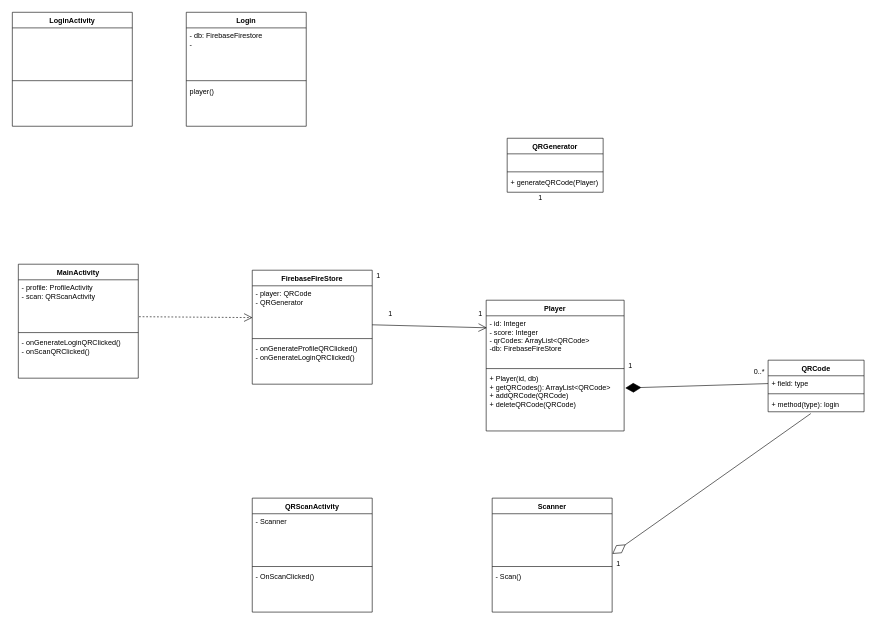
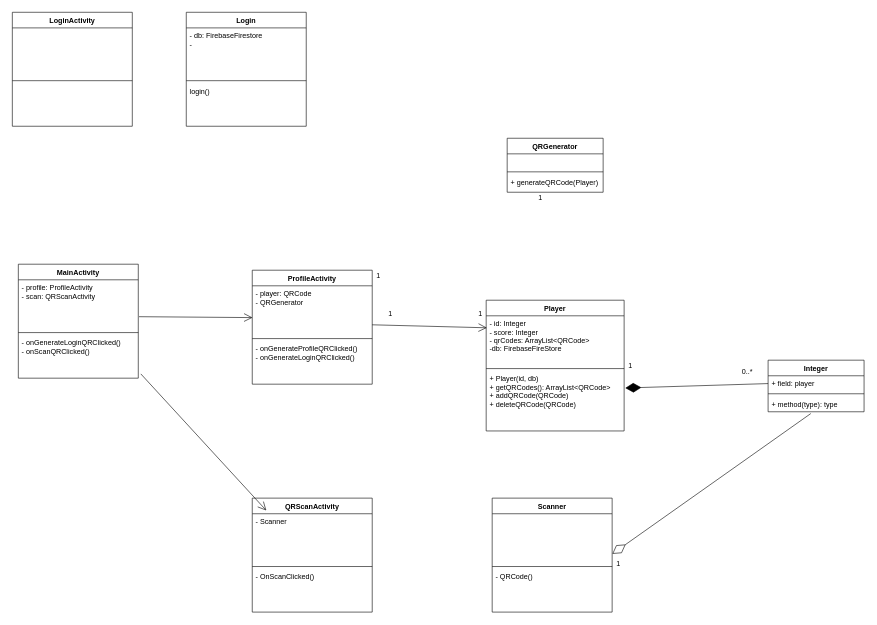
node "player()": label "player()" -> "login()"
node "FirebaseFireStore": label "FirebaseFireStore" -> "ProfileActivity"
edge "- profile: ProfileActivity - scan: QRScanActivity" -> "- player: QRCode - QRGenerator": style dashed -> solid
node "QRCode": label "QRCode" -> "Integer"
node "0..*": moved (759, 372) -> (747, 372)
node "+ field: type": label "+ field: type" -> "+ field: player"
node "+ method(type): login": label "+ method(type): login" -> "+ method(type): type"
edge "- onGenerateLoginQRClicked() - onScanQRClicked()" -> "- Scanner": added
node "- Scan()": label "- Scan()" -> "- QRCode()"
